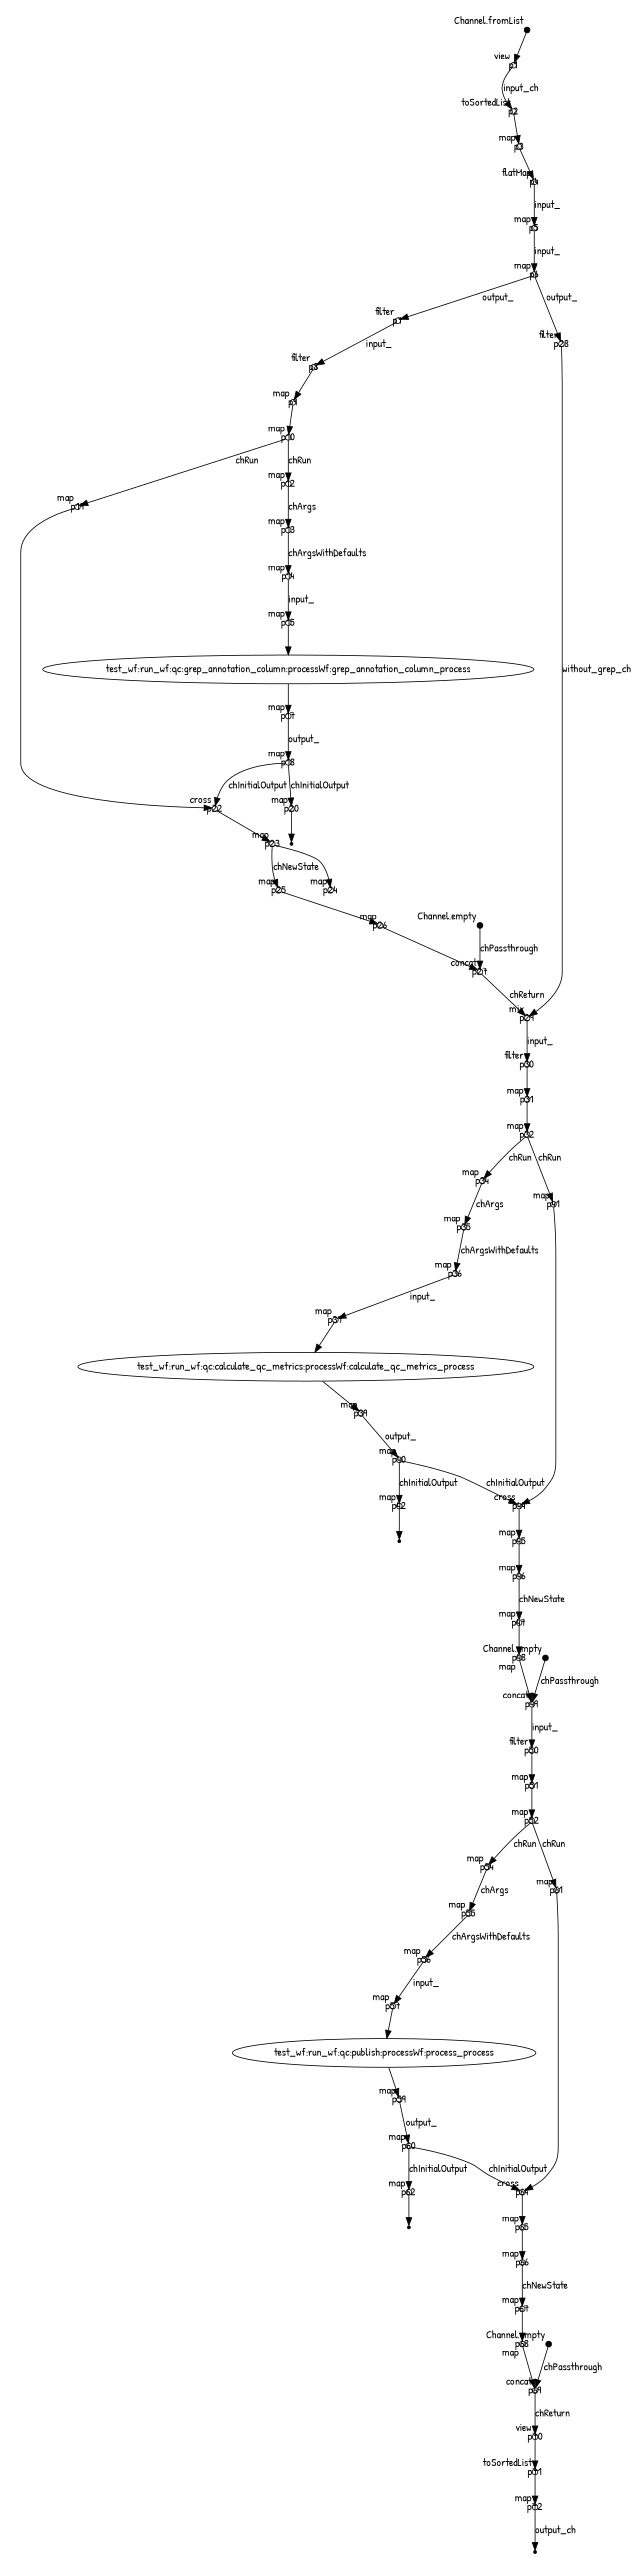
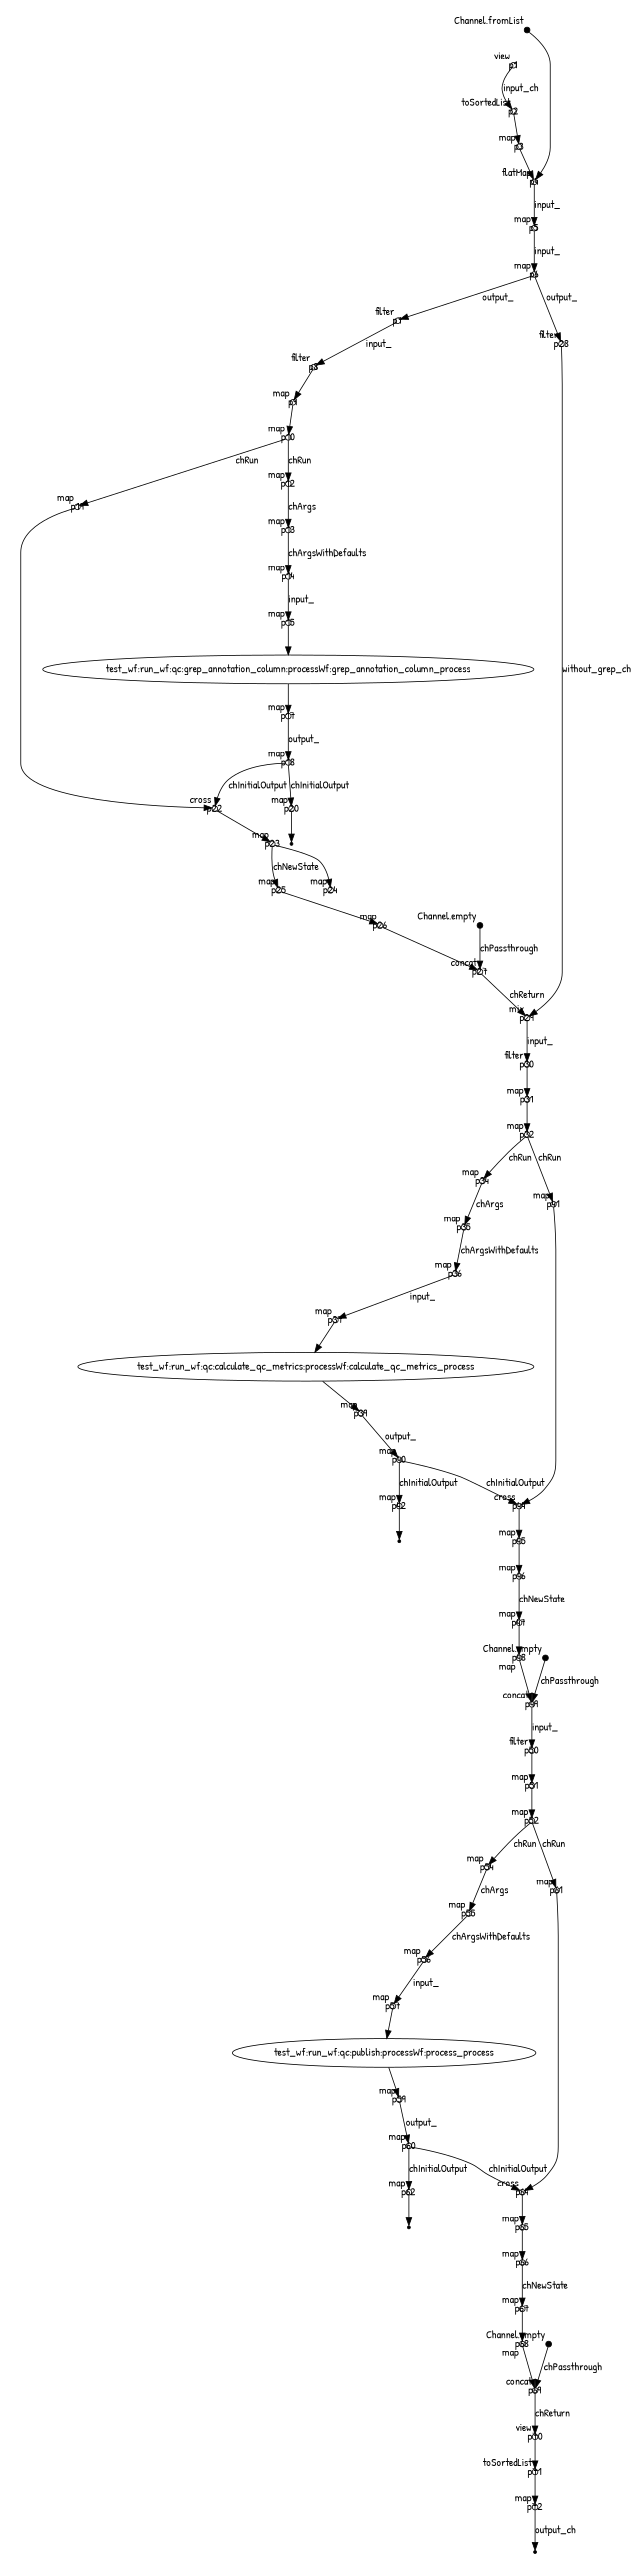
edge "Channel.fromList" -> "p1 view": now "Channel.fromList" -> "p4 flatMap"
